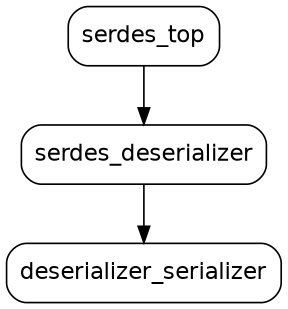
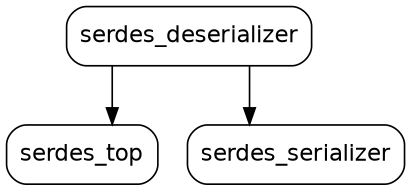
edge "serdes_top" -> "serdes_deserializer": reversed
node "deserializer_serializer": label "deserializer_serializer" -> "serdes_serializer"
